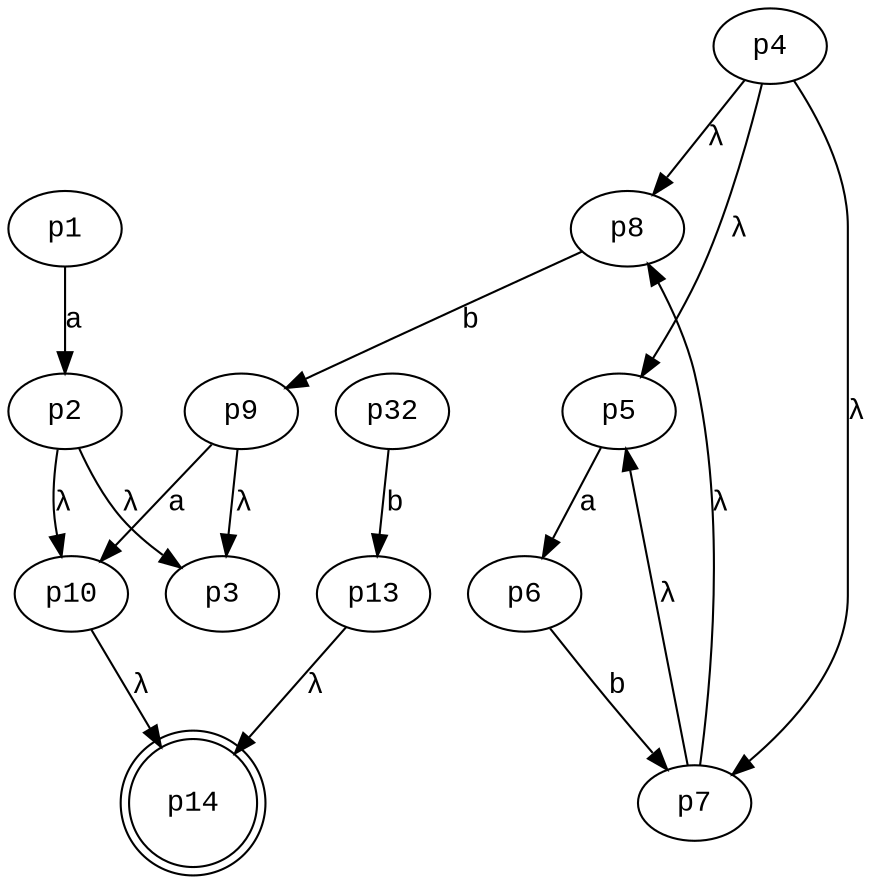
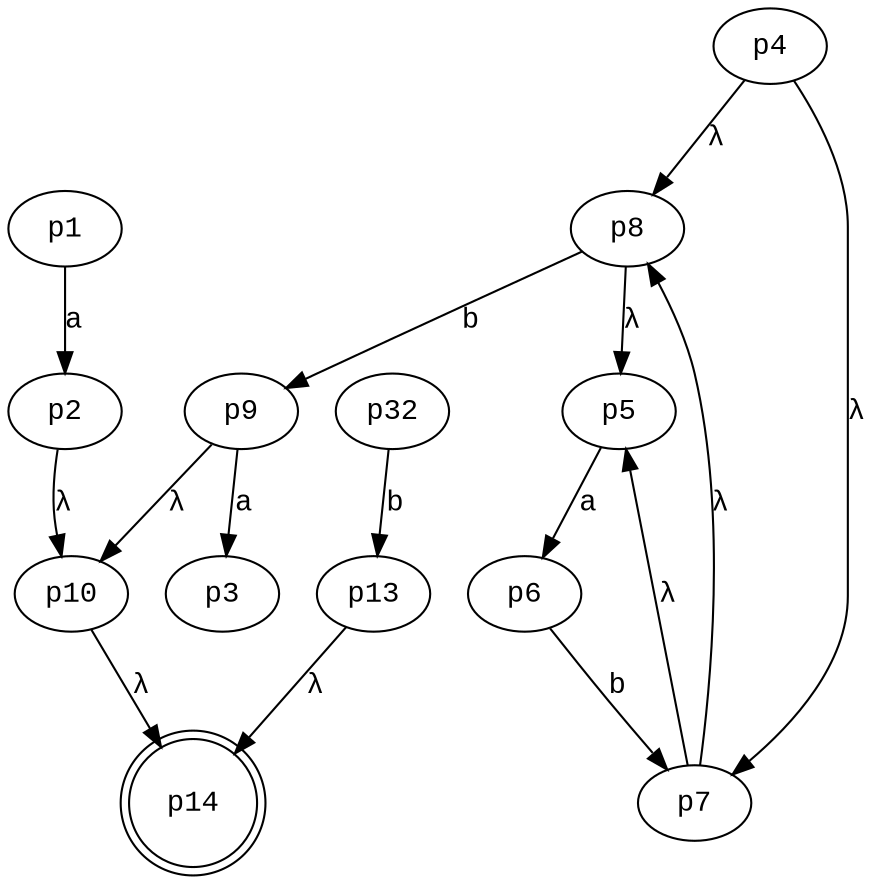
edge "p4" -> "p5": now "p8" -> "p5"
edge "p9" -> "p10": label "a" -> "λ"
edge "p9" -> "p3": label "λ" -> "a"
edge "p2" -> "p3": removed, label "λ"
